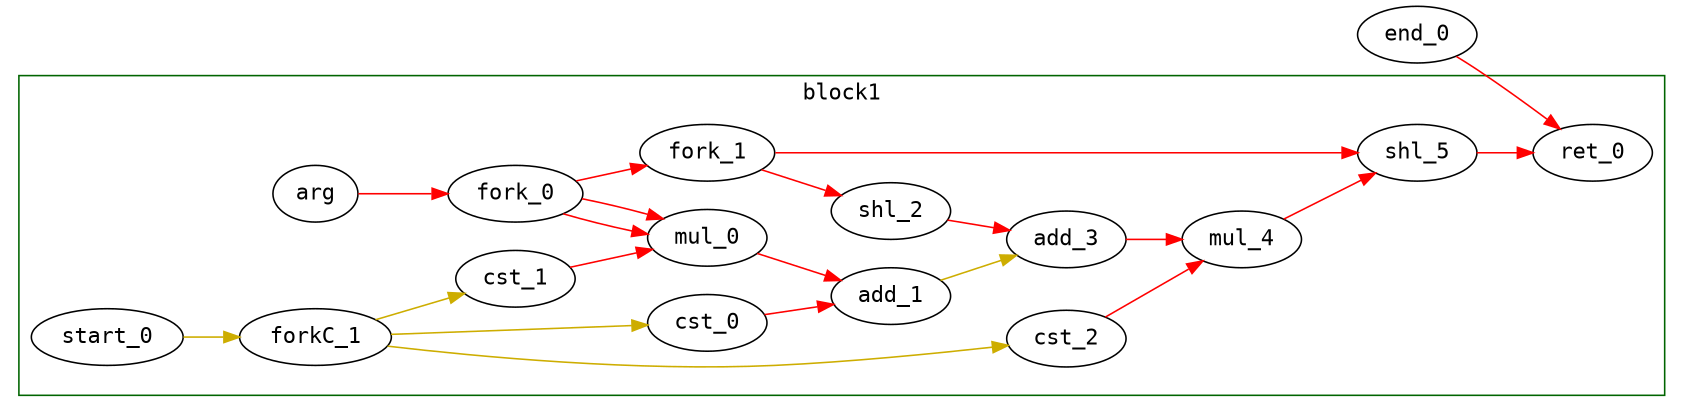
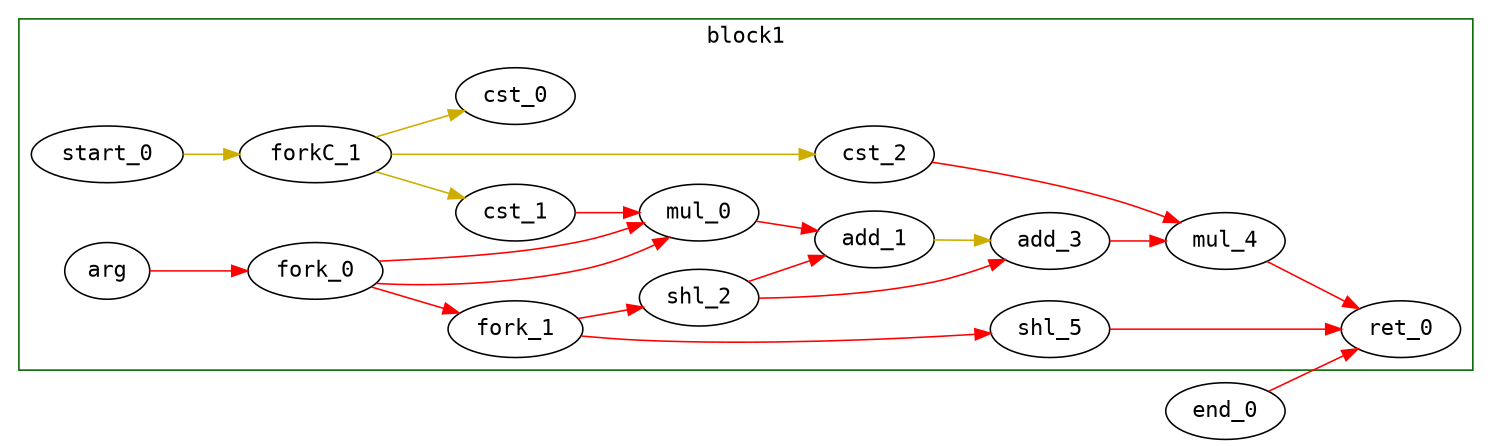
edge "mul_4" -> "shl_5": now "mul_4" -> "ret_0"
edge "cst_0" -> "add_1": now "shl_2" -> "add_1"
